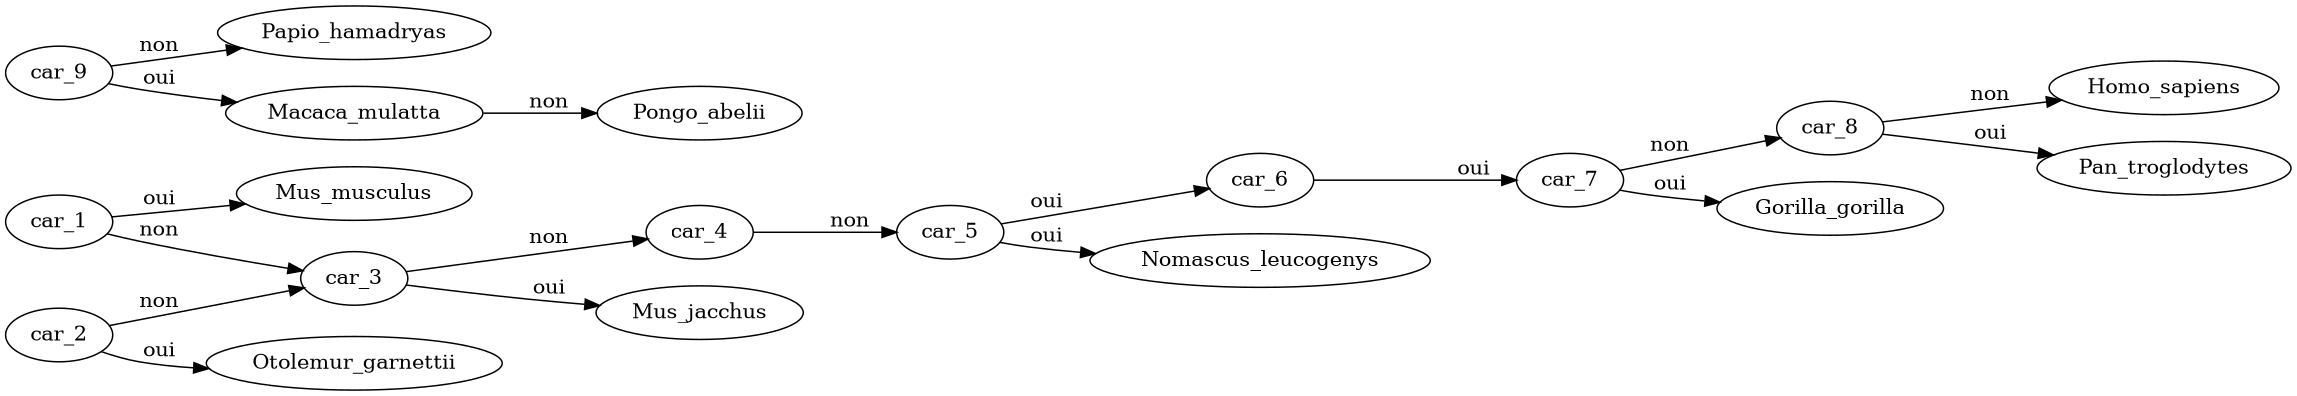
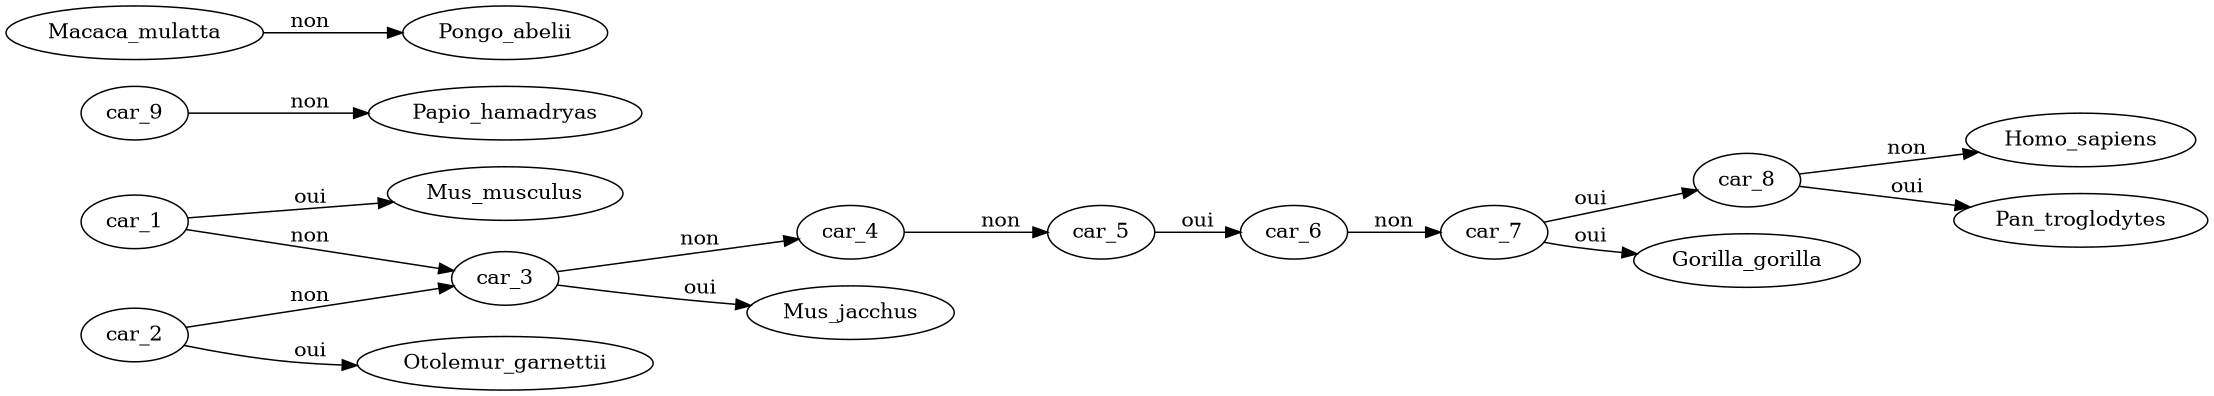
edge "car_9" -> "Macaca_mulatta": removed, label "oui"
edge "car_7" -> "car_8": label "non" -> "oui"
edge "car_6" -> "car_7": label "oui" -> "non"
node "Nomascus_leucogenys": removed
